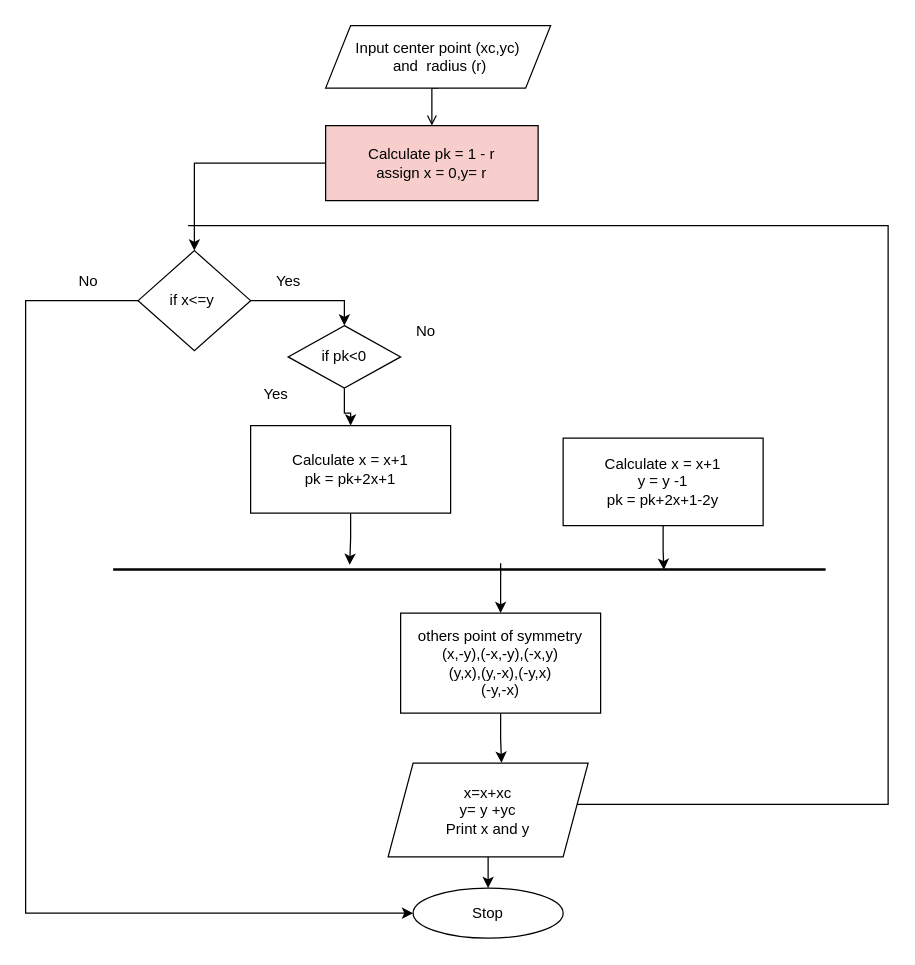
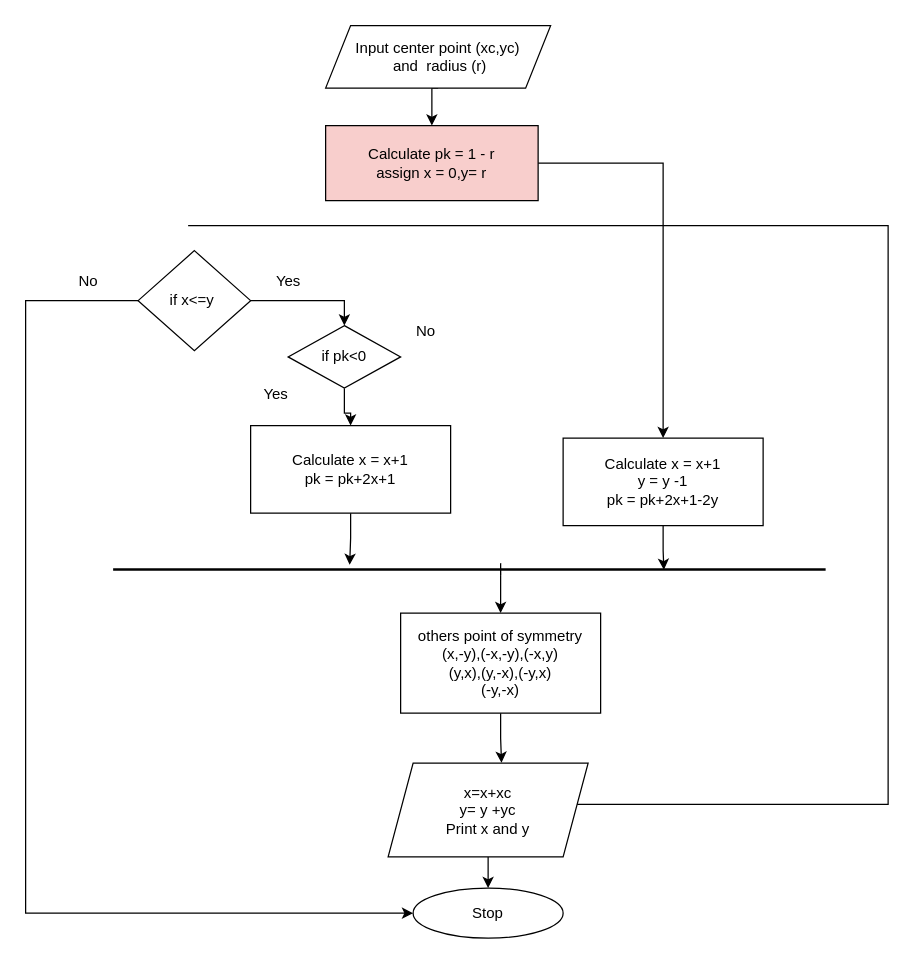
edge "Input center point (xc,yc) and radius (r)" -> "Calculate pk = 1 - r assign x = 0,y= r": arrowhead open -> classic
edge "Calculate pk = 1 - r assign x = 0,y= r" -> "if x<=y": now "Calculate pk = 1 - r assign x = 0,y= r" -> "Calculate x = x+1 y = y -1pk = pk+2x+1-2y"
